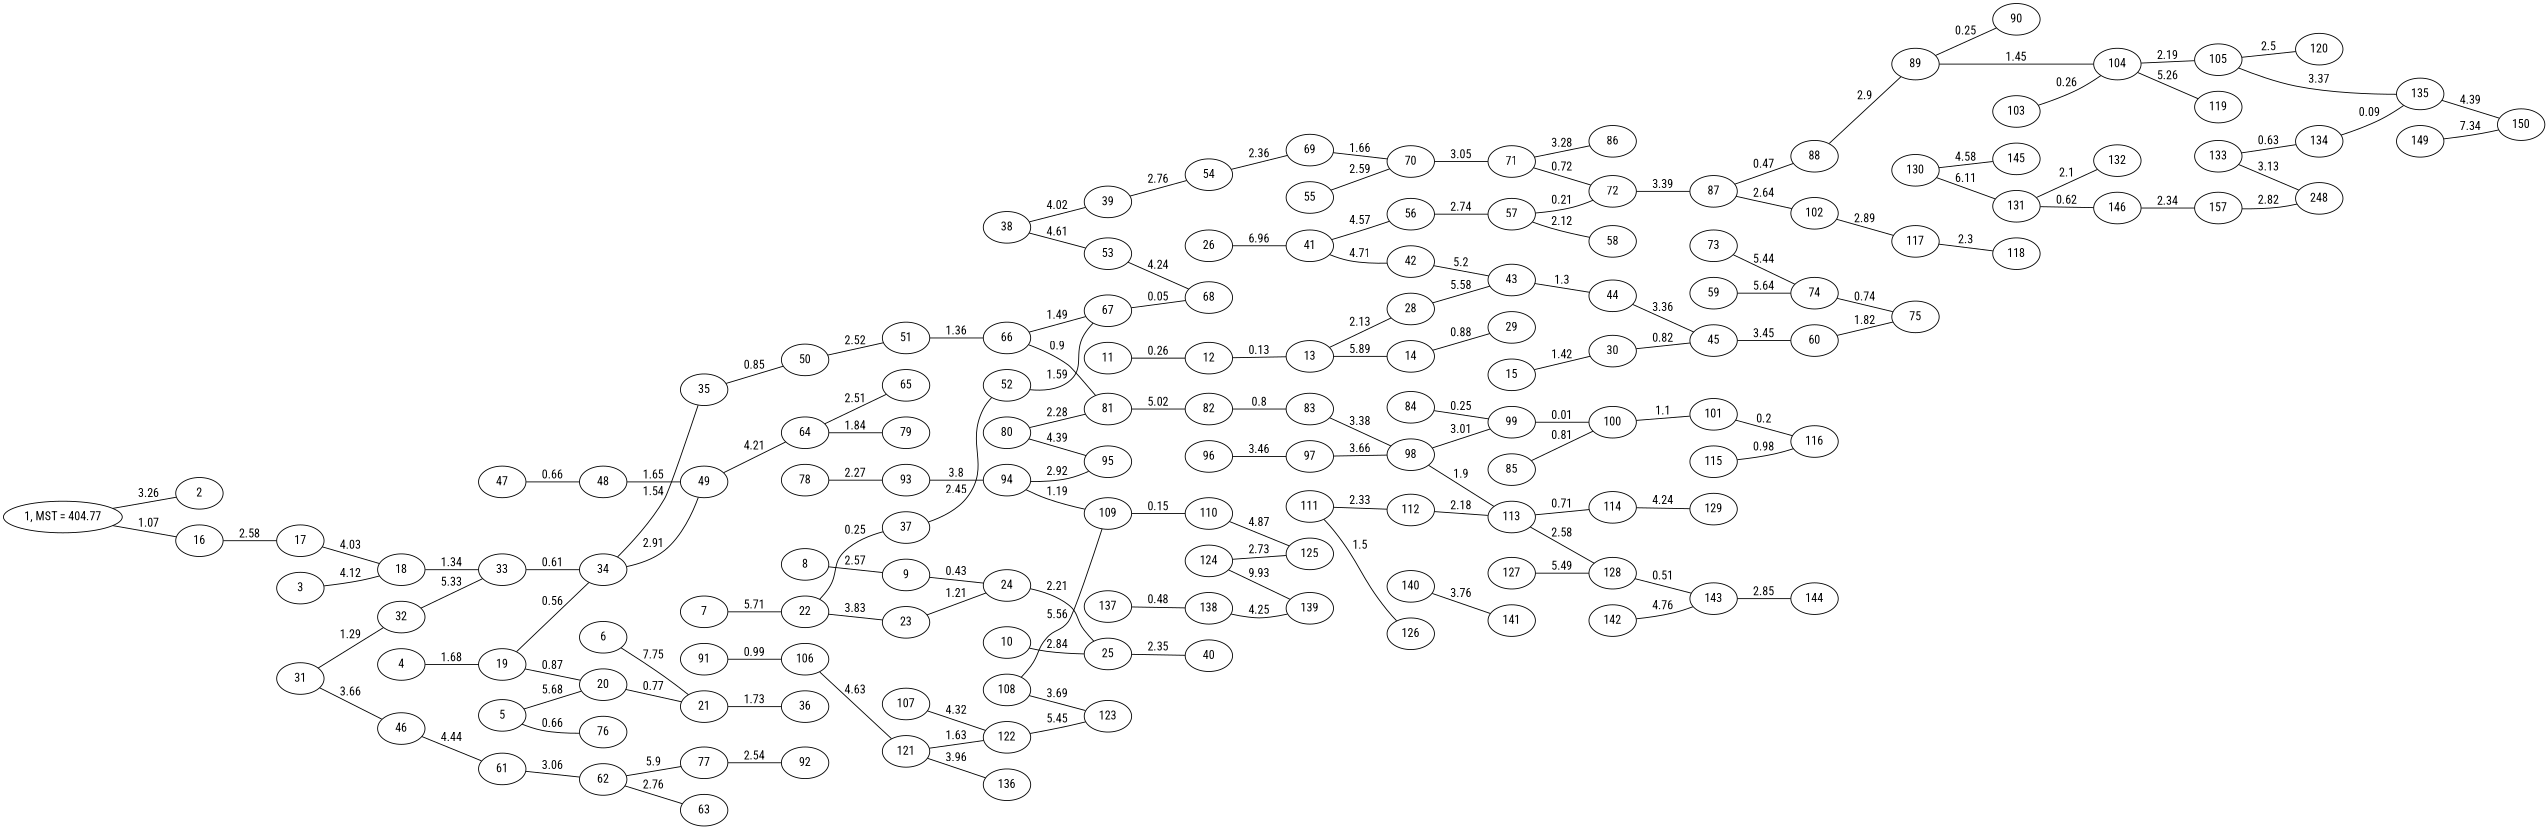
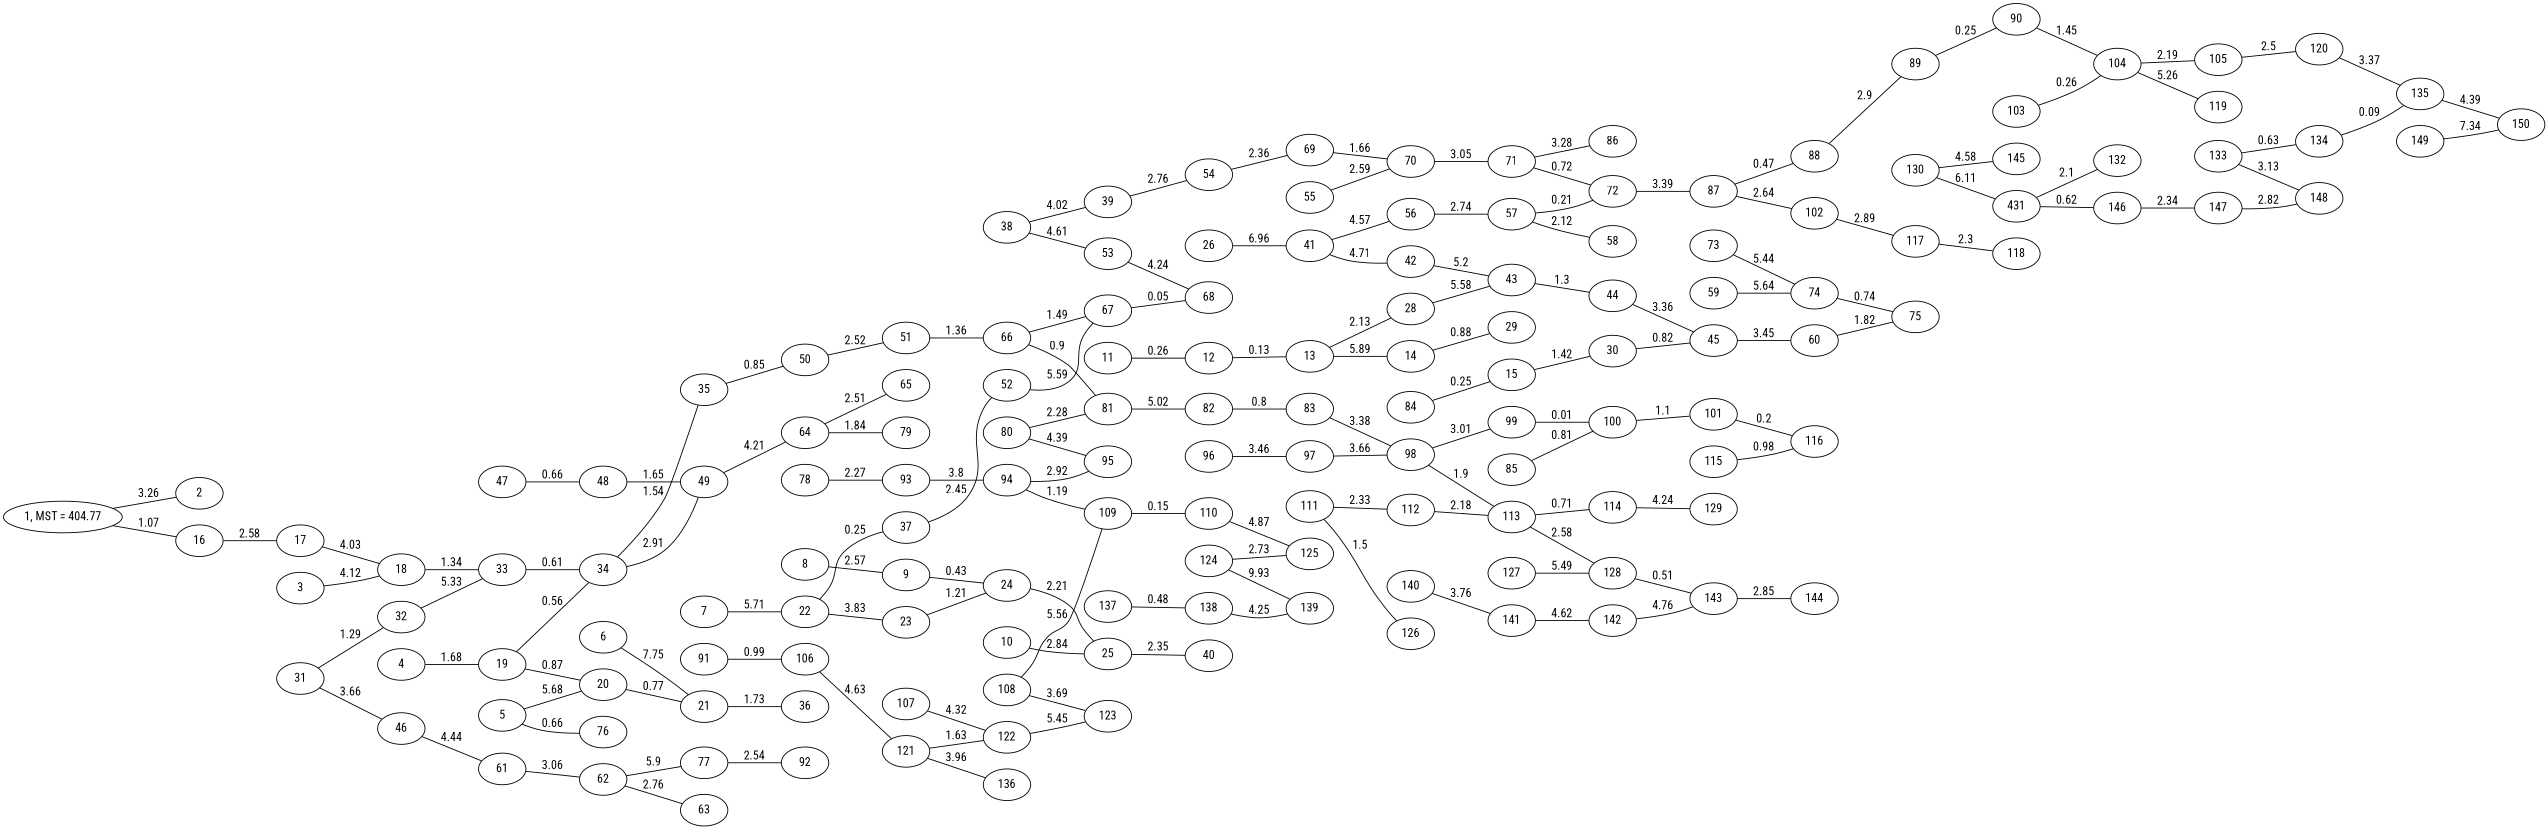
edge "89" -- "104": now "90" -- "104"
edge "105" -- "135": now "120" -- "135"
node "248": label "248" -> "148"
node "131": label "131" -> "431"
node "157": label "157" -> "147"
edge "67" -- "52": label "1.59" -> "5.59"
edge "84" -- "99": now "84" -- "15"
edge "141" -- "142": added, label "4.62"
